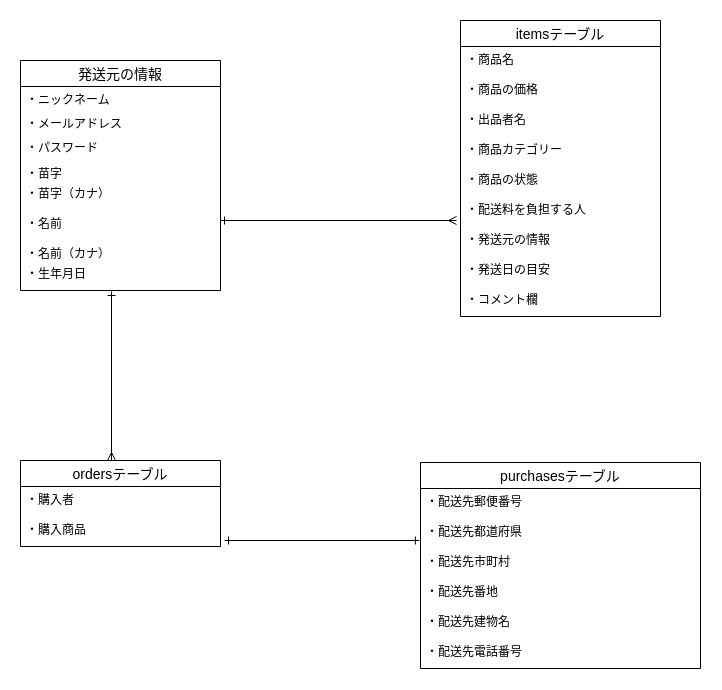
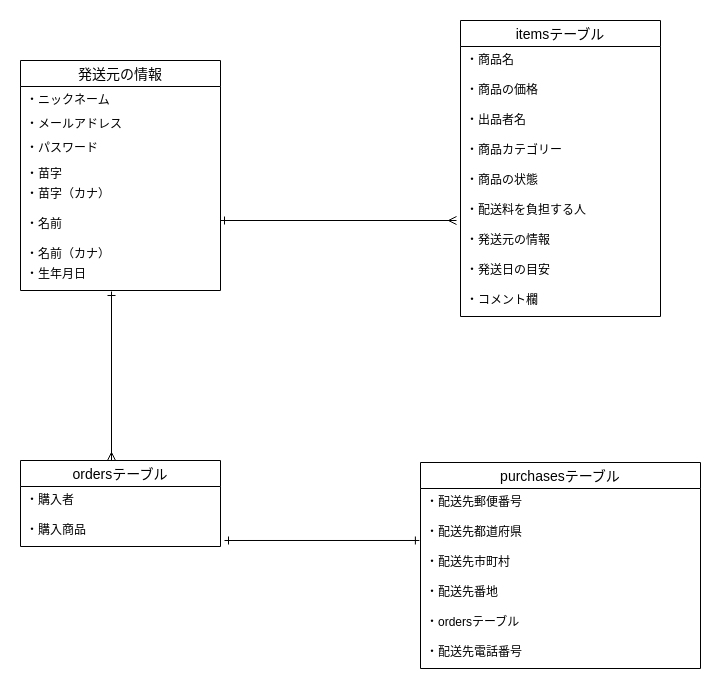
node "・配送先建物名": label "・配送先建物名" -> "・ordersテーブル"
